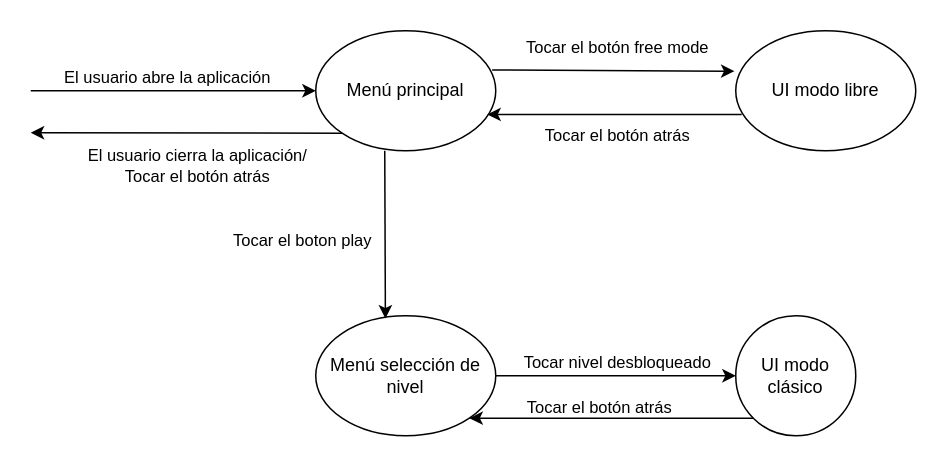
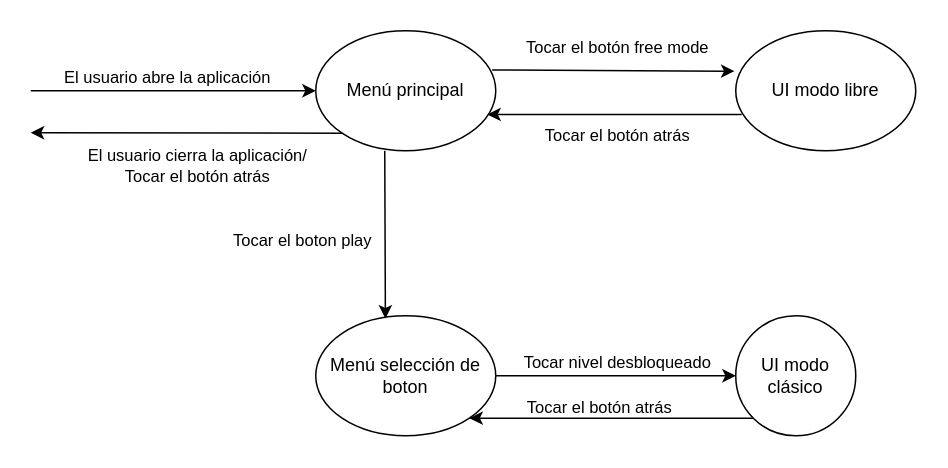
node "Menú selección de nivel": label "Menú selección de nivel" -> "Menú selección de boton"
